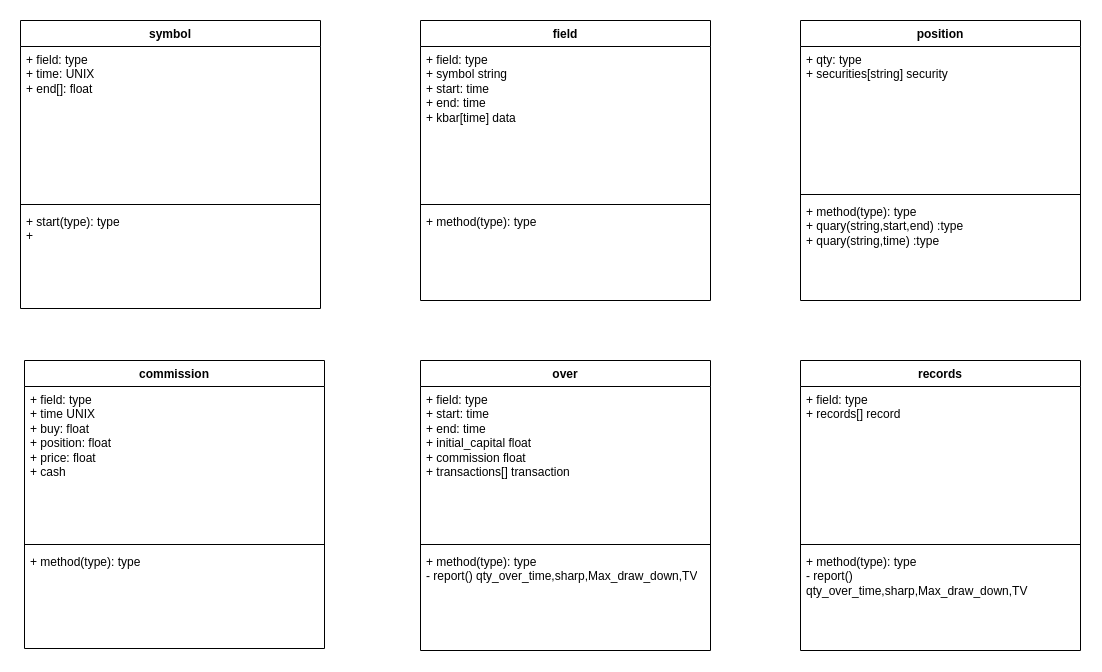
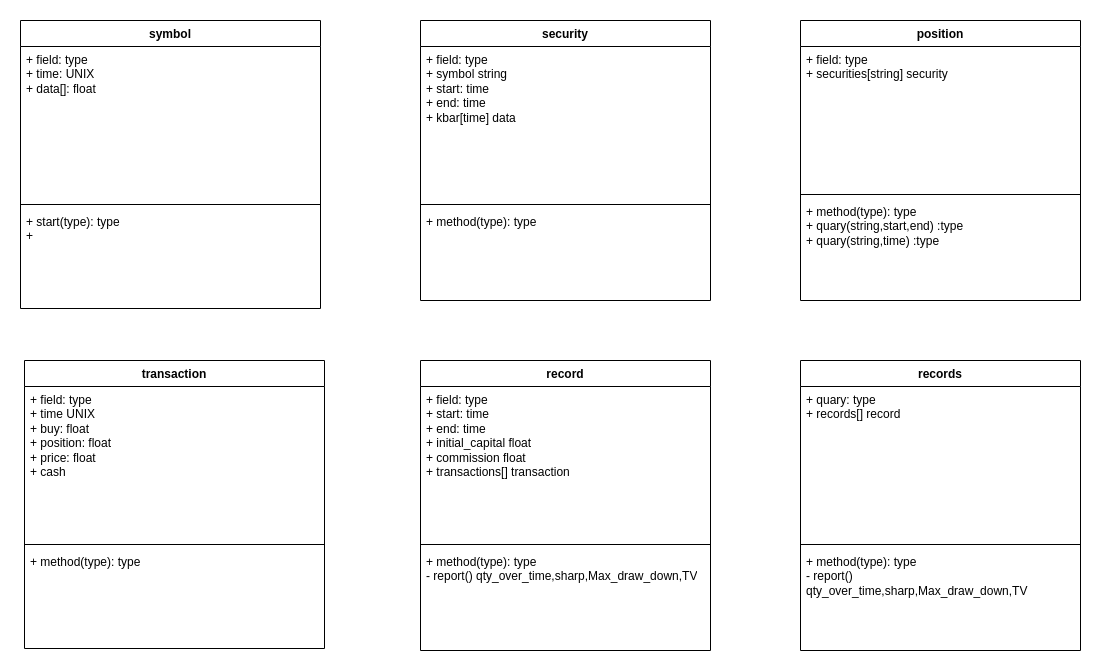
node "field": label "field" -> "security"
node "+ qty: type + securities[string] security": label "+ qty: type + securities[string] security" -> "+ field: type + securities[string] security"
node "+ field: type + time: UNIX + end[]: float": label "+ field: type + time: UNIX + end[]: float" -> "+ field: type + time: UNIX + data[]: float"
node "commission": label "commission" -> "transaction"
node "over": label "over" -> "record"
node "+ field: type + records[] record": label "+ field: type + records[] record" -> "+ quary: type + records[] record"
